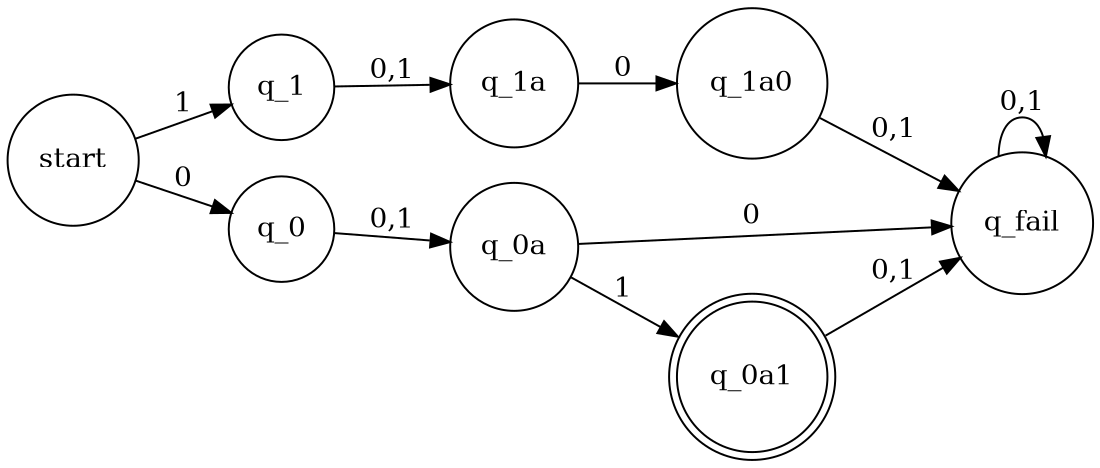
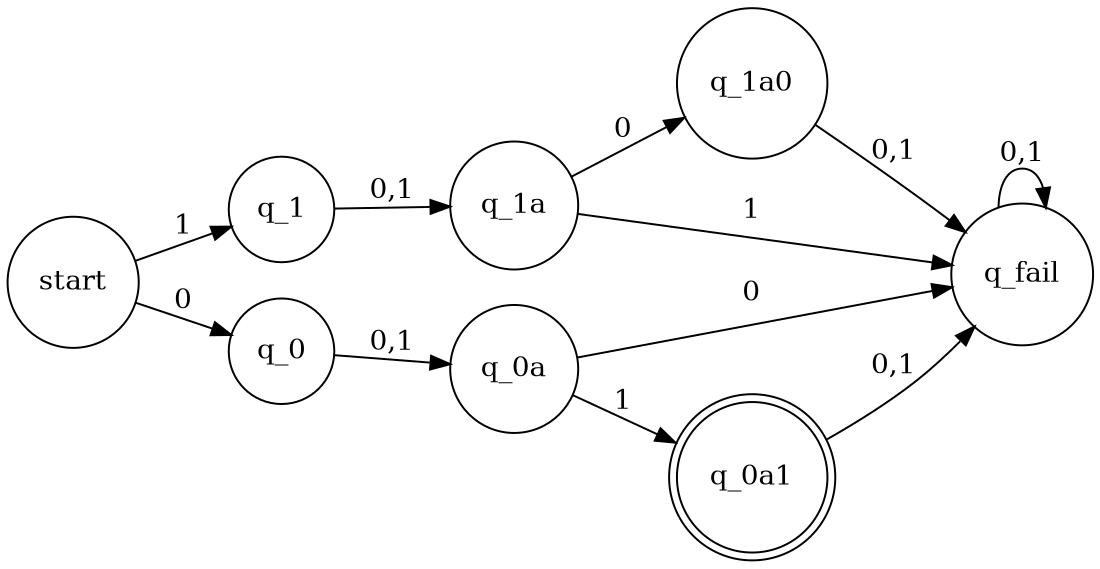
edge "q_1a" -> "q_fail": added, label "1"
